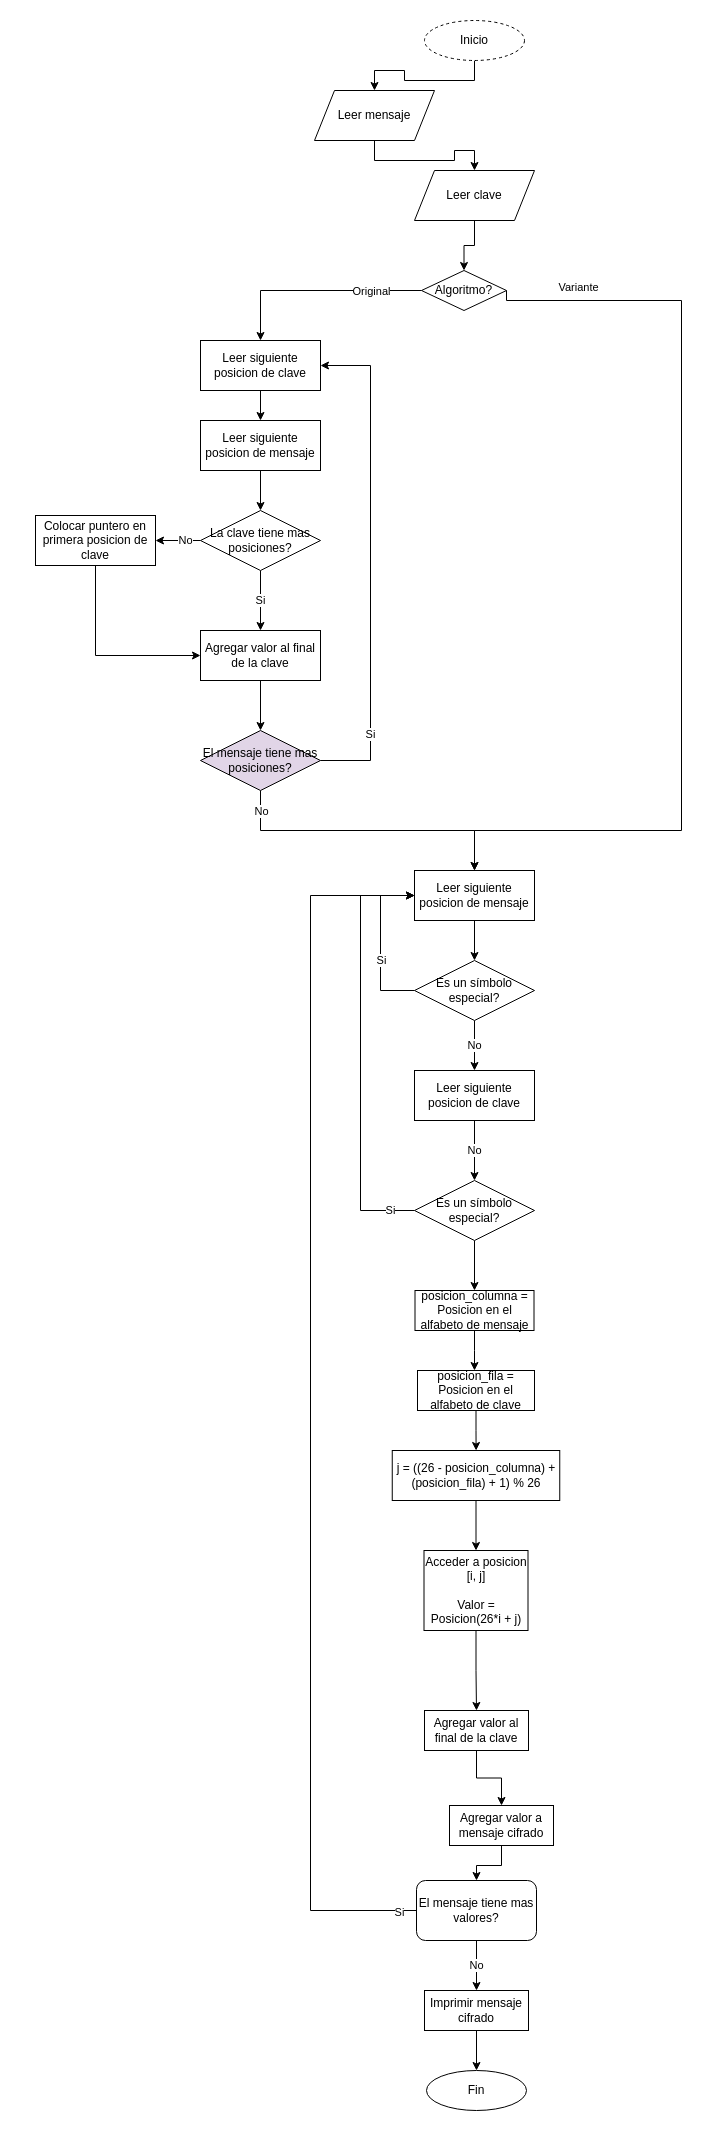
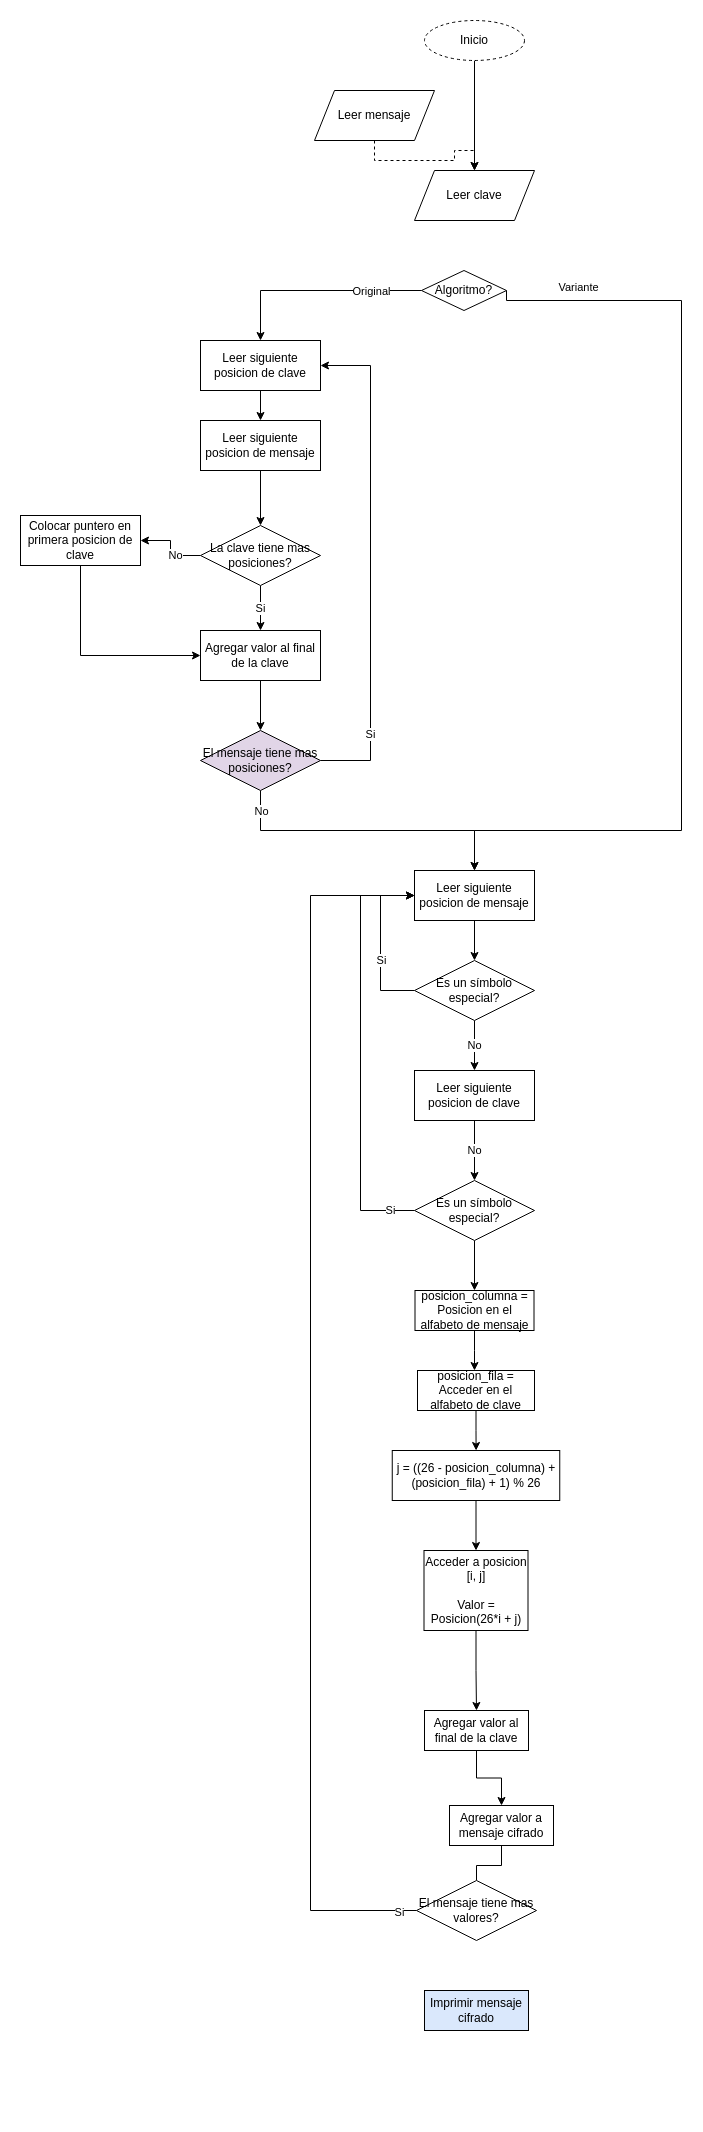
edge "Inicio" -> "Leer mensaje": now "Inicio" -> "Leer clave"
edge "Leer mensaje" -> "Leer clave": style solid -> dashed
edge "Leer clave" -> "Algoritmo?": removed
node "Colocar puntero en primera posicion de clave": moved (96, 541) -> (81, 541)
node "La clave tiene mas posiciones?": moved (261, 541) -> (261, 556)
node "posicion_fila = Posicion en el alfabeto de clave": label "posicion_fila = Posicion en el alfabeto de clave" -> "posicion_fila = Acceder en el alfabeto de clave"
edge "Agregar valor a mensaje cifrado" -> "El mensaje tiene mas valores?": arrowhead classic -> none
node "El mensaje tiene mas valores?": shape rounded rectangle -> diamond
edge "El mensaje tiene mas valores?" -> "Imprimir mensaje cifrado": removed, label "No"
node "Imprimir mensaje cifrado": fillcolor #ffffff -> #dae8fc
edge "Imprimir mensaje cifrado" -> "Fin": removed
node "Fin": removed
